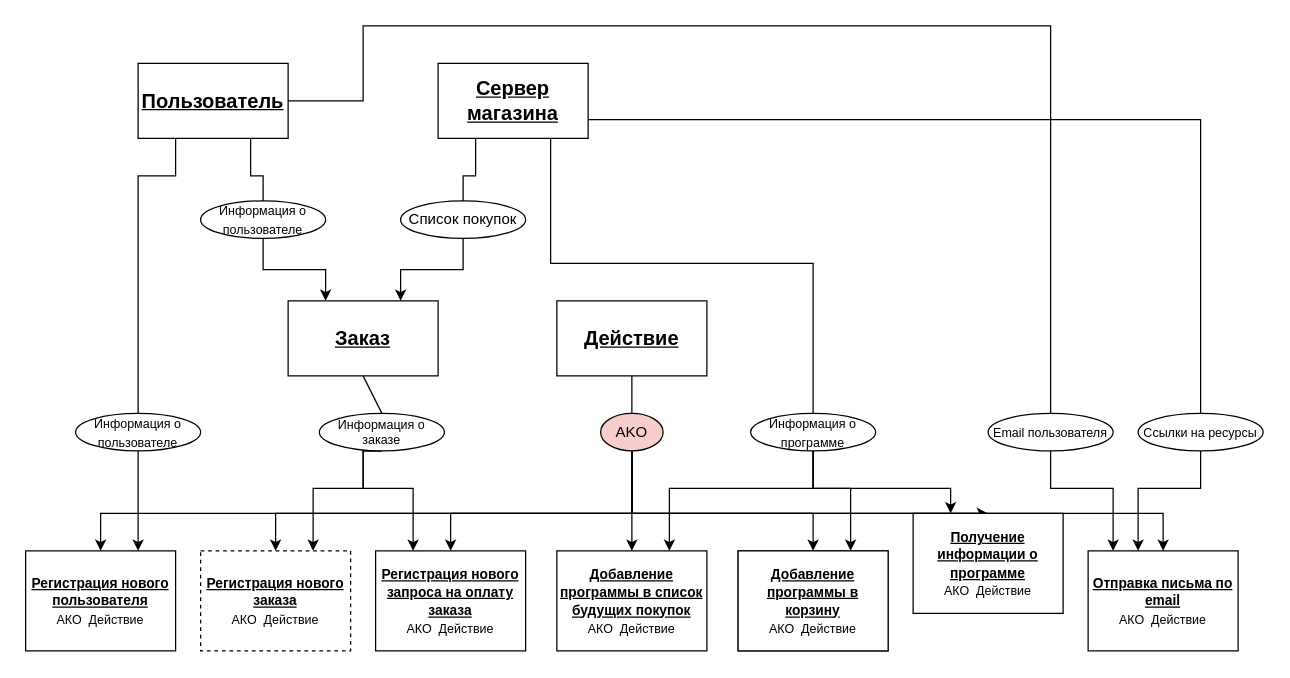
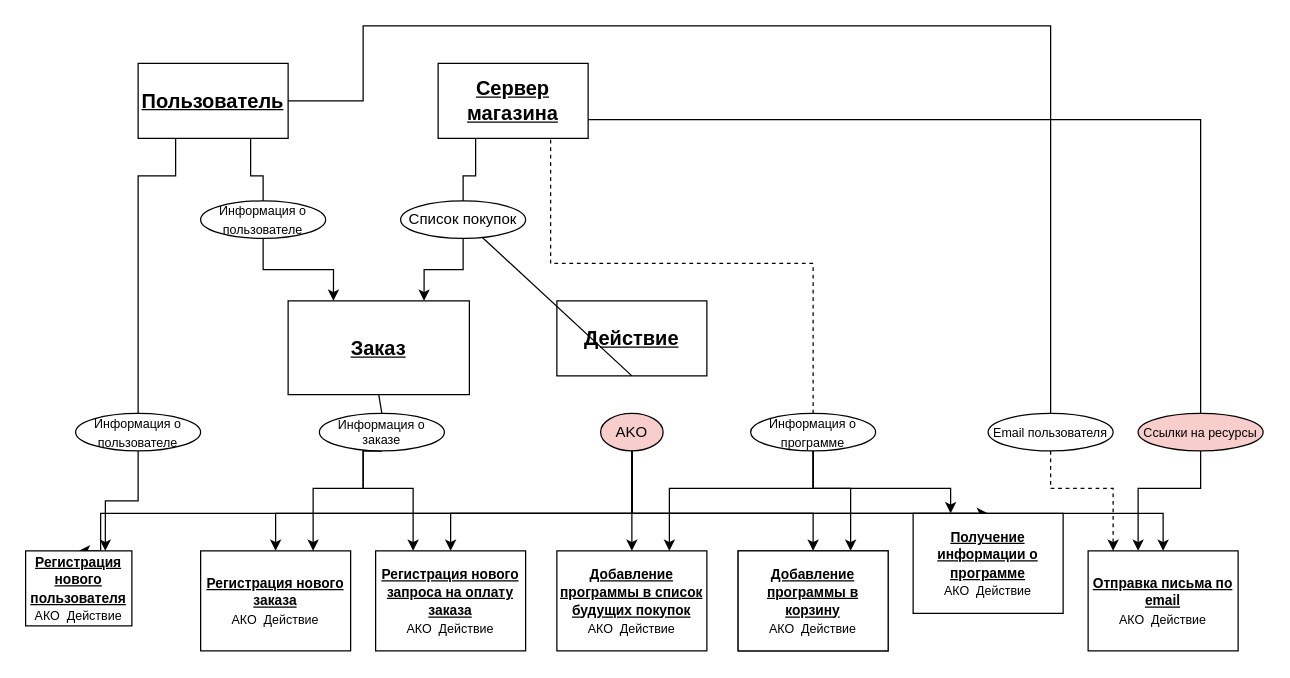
edge "Сервер магазина" -- "Информация о программе": style solid -> dashed
node "Заказ": size 150x75 -> 181x94
edge "Действие" -- "AKO": now "Действие" -- "Список покупок"
node "Ссылки на ресурсы": fillcolor #ffffff -> #f8cecc
edge "Email пользователя" -> "Отправка письма по email АКО Действие": style solid -> dashed
node "Регистрация нового пользователя АКО Действие": size 150x100 -> 106x75
node "Регистрация нового заказа АКО Действие": style dashed -> solid
